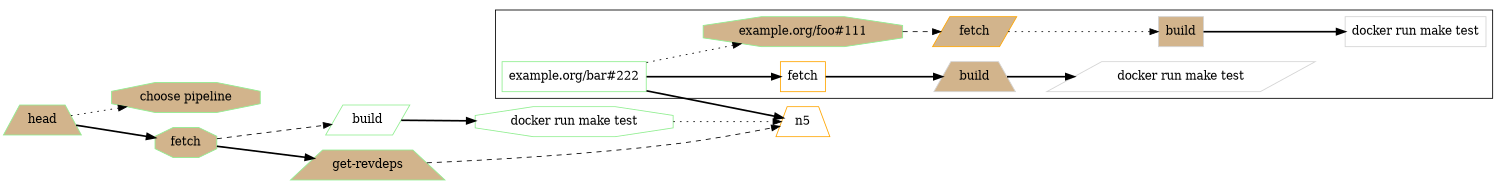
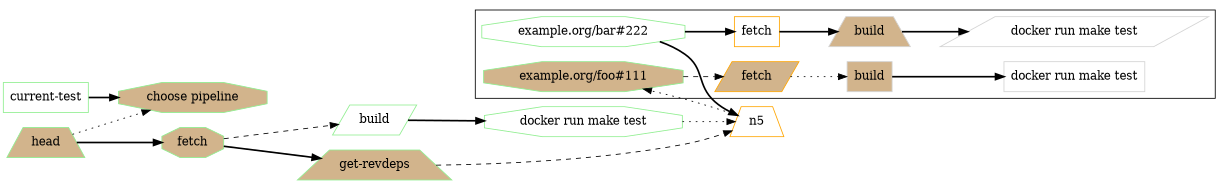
edge "example.org/bar#222" -> "example.org/foo#111": now "n5" -> "example.org/foo#111"
node "example.org/bar#222": shape box -> octagon
node "current-test": added
